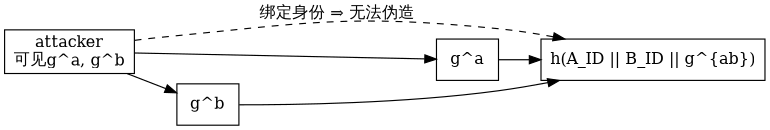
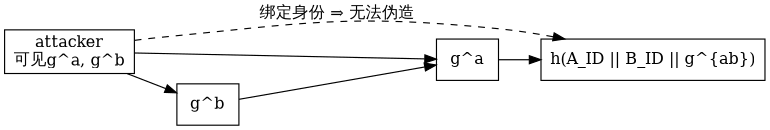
edge "g^b" -> "h(A_ID || B_ID || g^{ab})": now "g^b" -> "g^a"
